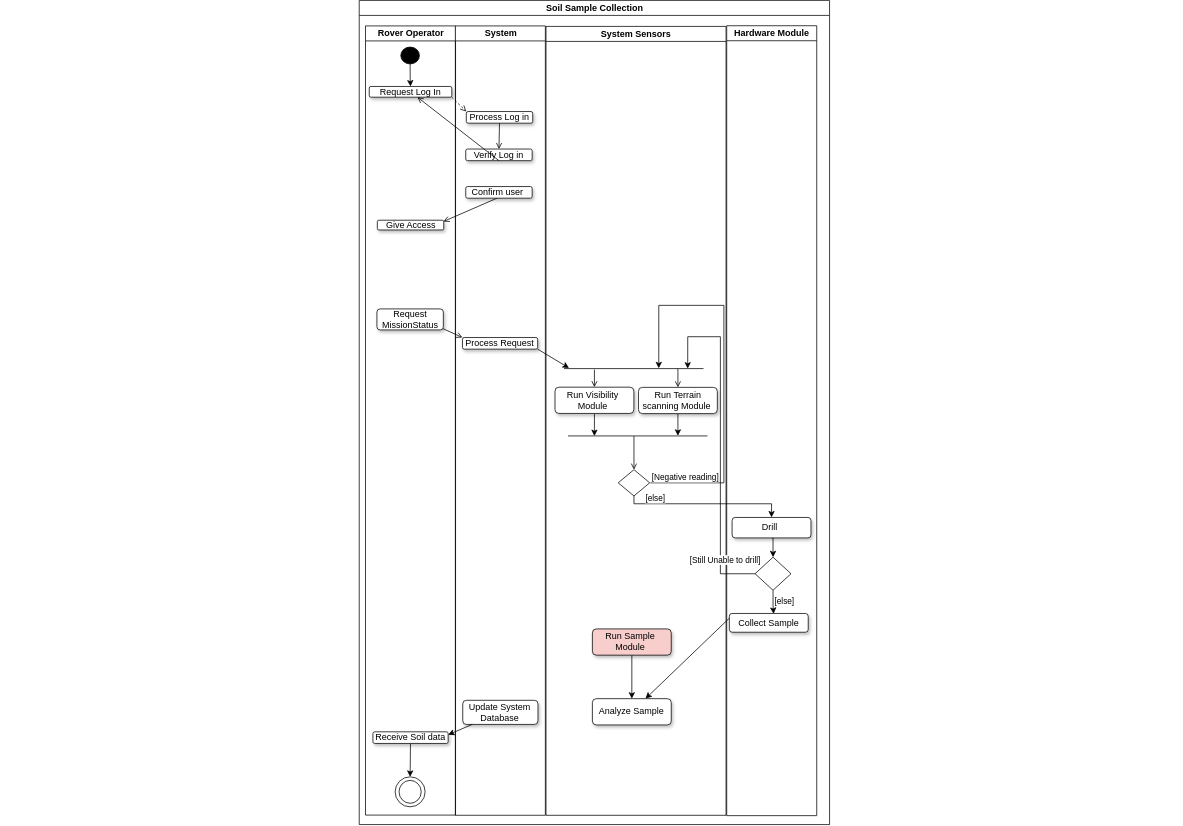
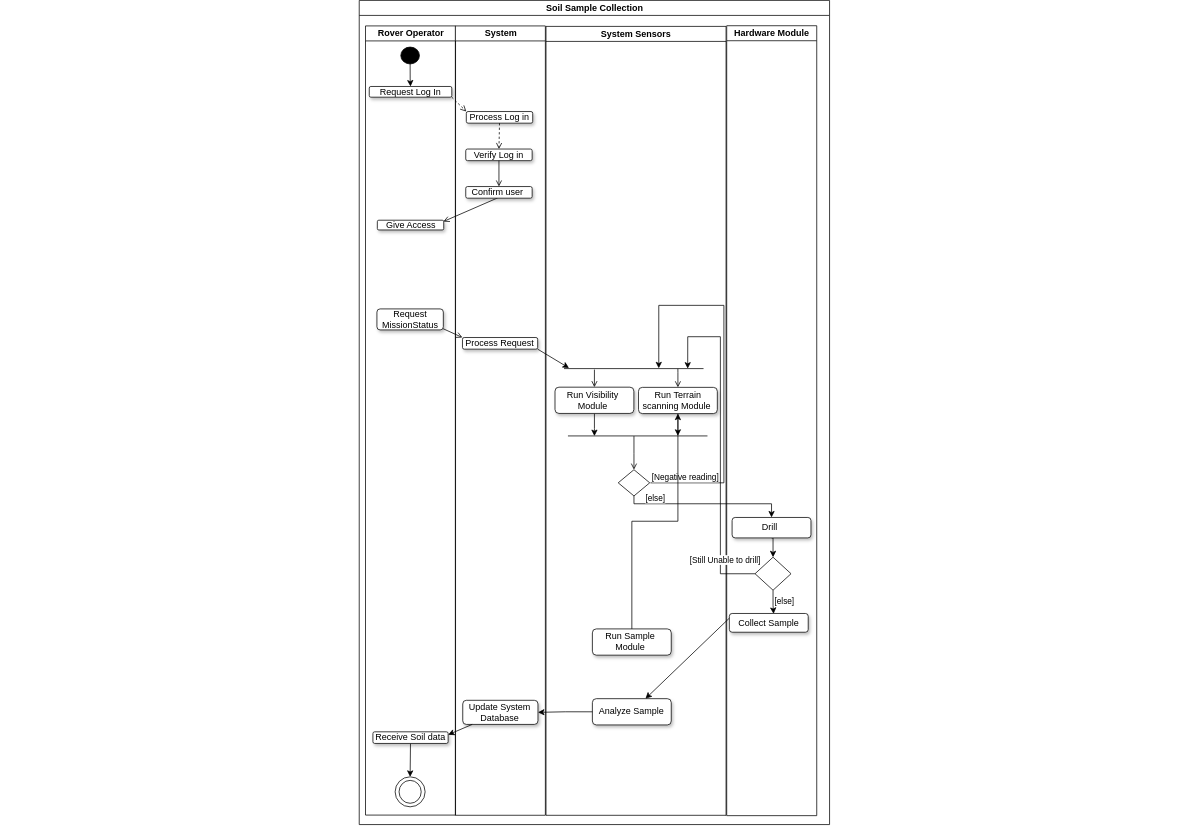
edge "Verify Log in" -> "Request Log In": now "Verify Log in" -> "Confirm user"
edge "Process Log in" -> "Verify Log in": style solid -> dashed
node "Run Sample Module": fillcolor #f8cecc -> #ffffff
edge "Run Sample Module" -> "Analyze Sample": now "Run Sample Module" -> "Run Terrain scanning Module"
edge "Analyze Sample" -> "Update System Database": added
